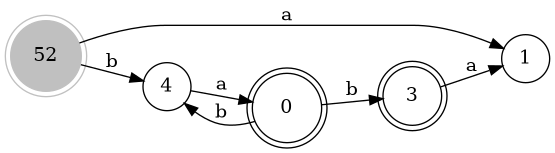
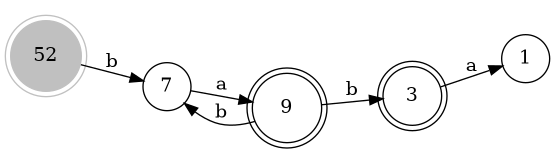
edge "52" -> "1": removed, label "a"
node "4": label "4" -> "7"
node "0": label "0" -> "9"
